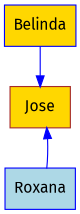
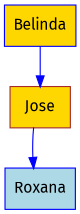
edge "Roxana" -> "Jose": reversed
